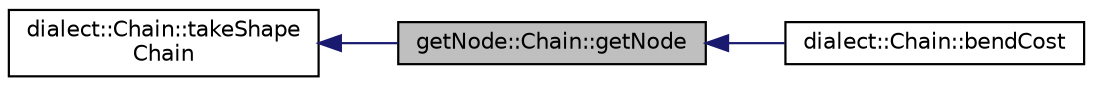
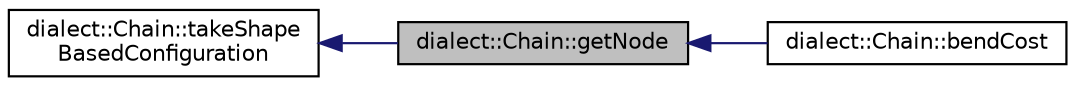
node "dialect::Chain::takeShape Chain": label "dialect::Chain::takeShape Chain" -> "dialect::Chain::takeShape BasedConfiguration"
node "getNode::Chain::getNode": label "getNode::Chain::getNode" -> "dialect::Chain::getNode"
